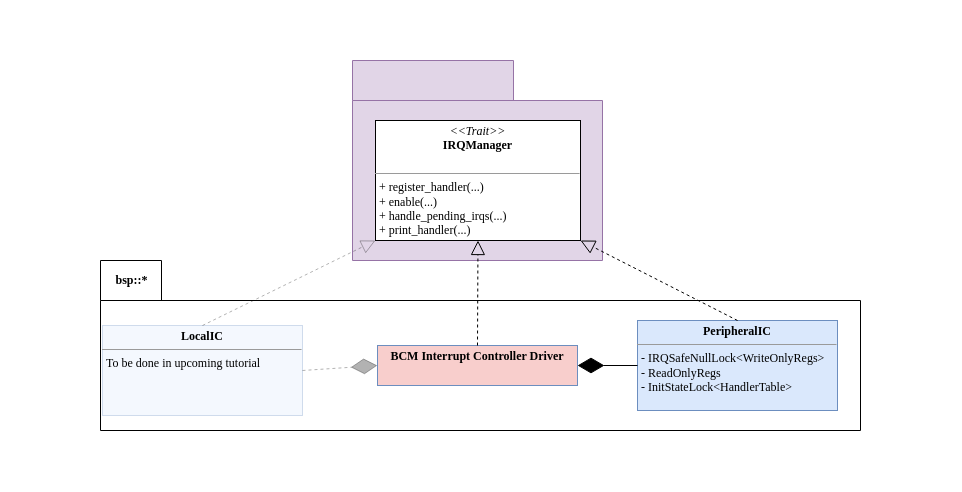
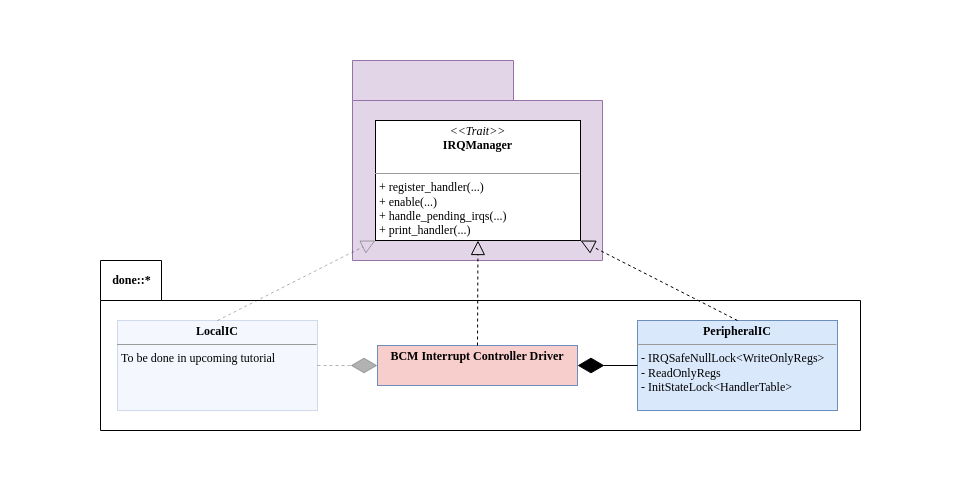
node "bsp::*": label "bsp::*" -> "done::*"
node "LocalIC To be done in upcoming tutorial": moved (203, 371) -> (218, 366)
